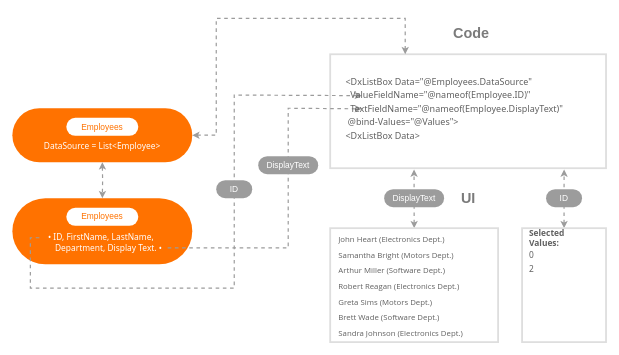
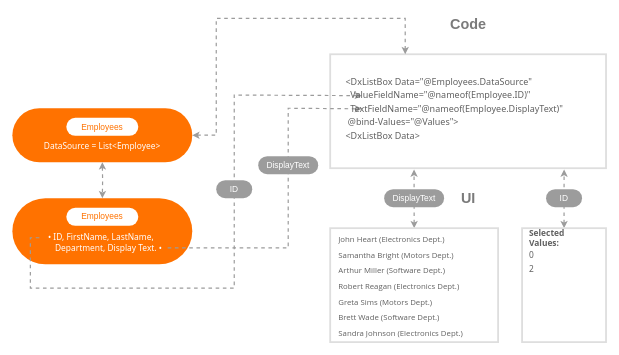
node "Code": moved (471, 33) -> (468, 24)
